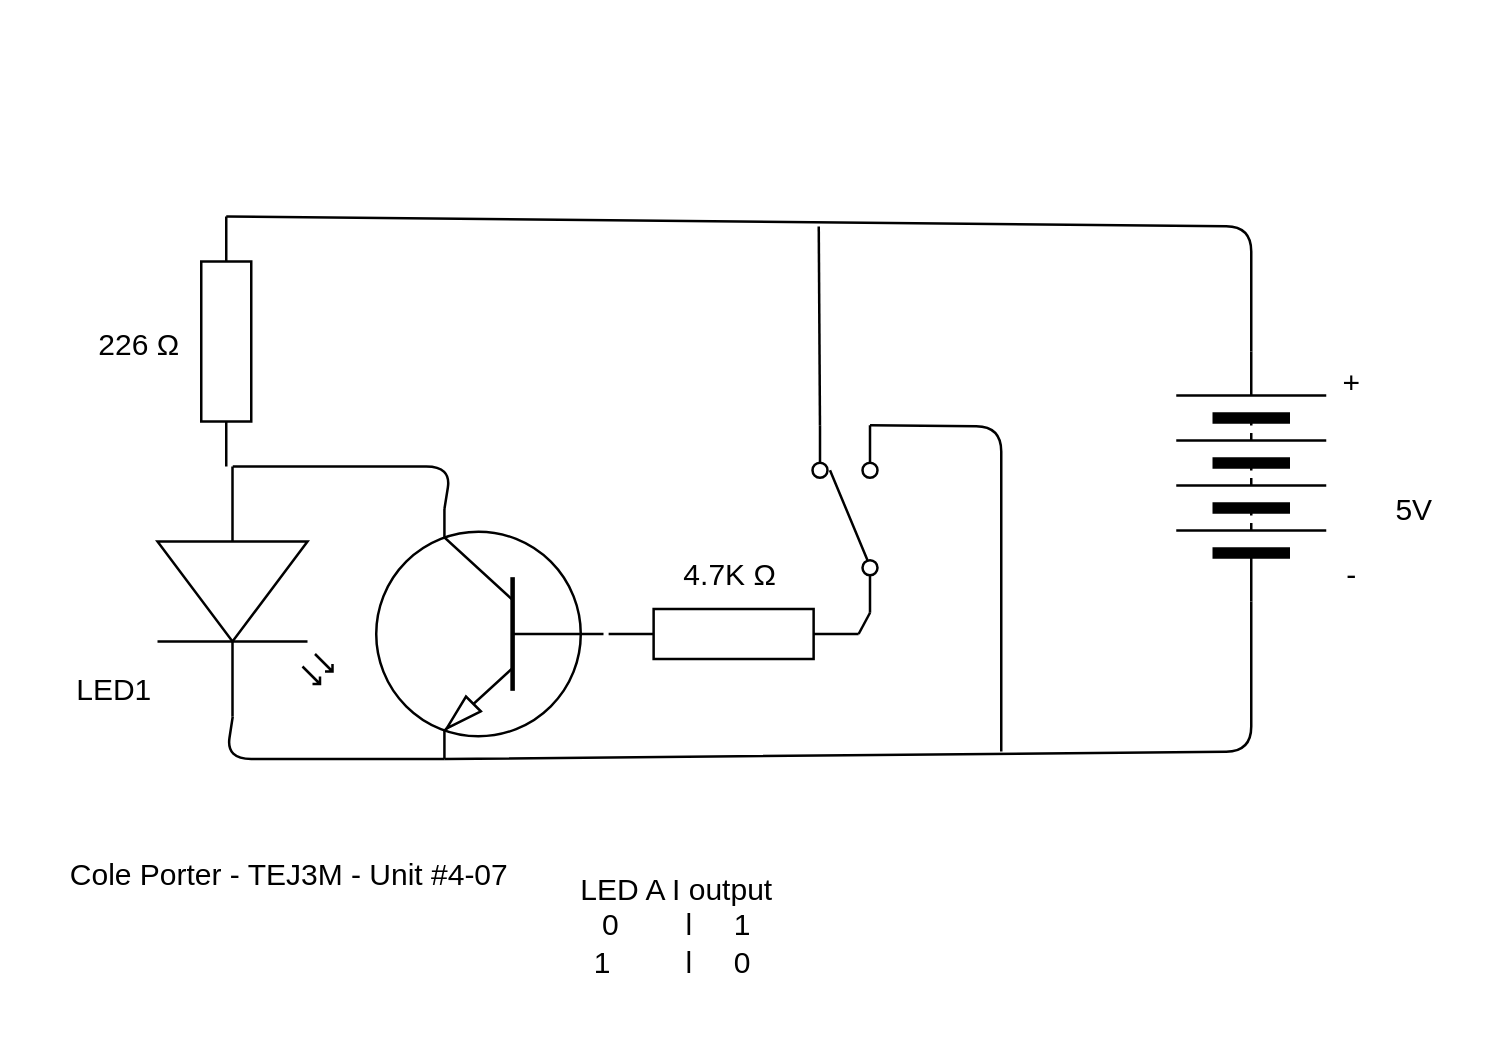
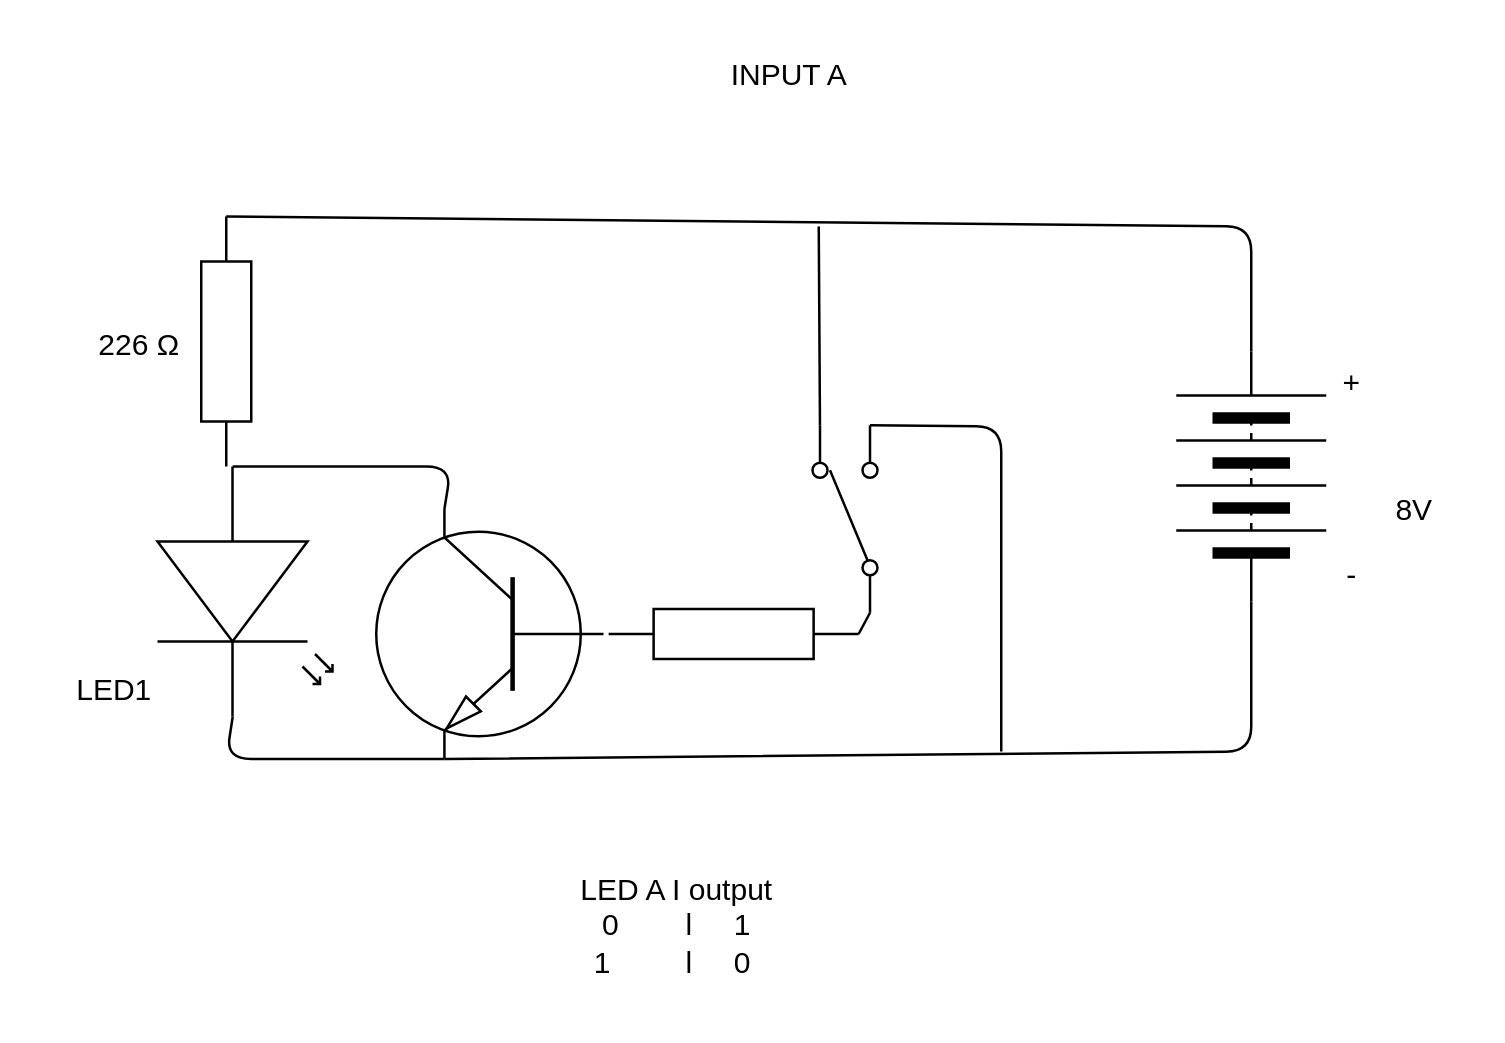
node "INPUT A": added
node "5V": label "5V" -> "8V"
node "4.7K Ω": removed
node "Cole Porter - TEJ3M - Unit #4-07": removed
